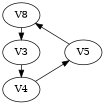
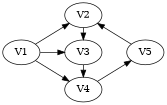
node "V8": label "V8" -> "V2"
node "V1": added
